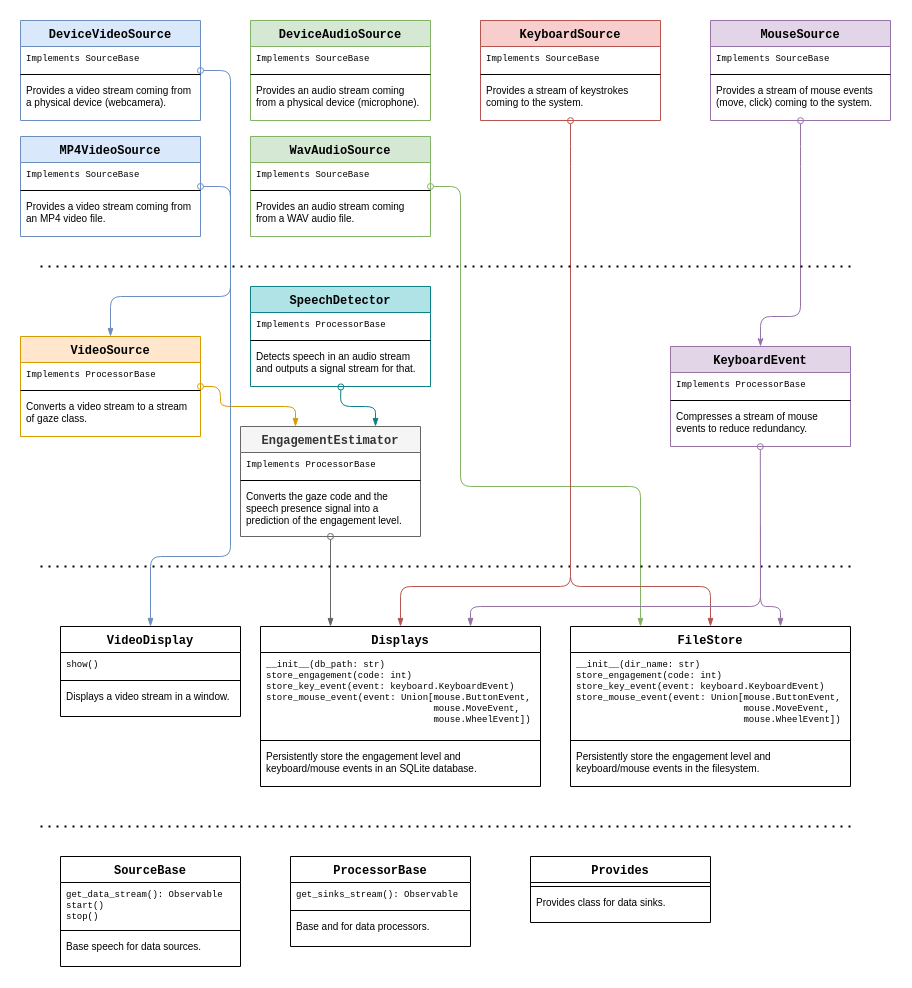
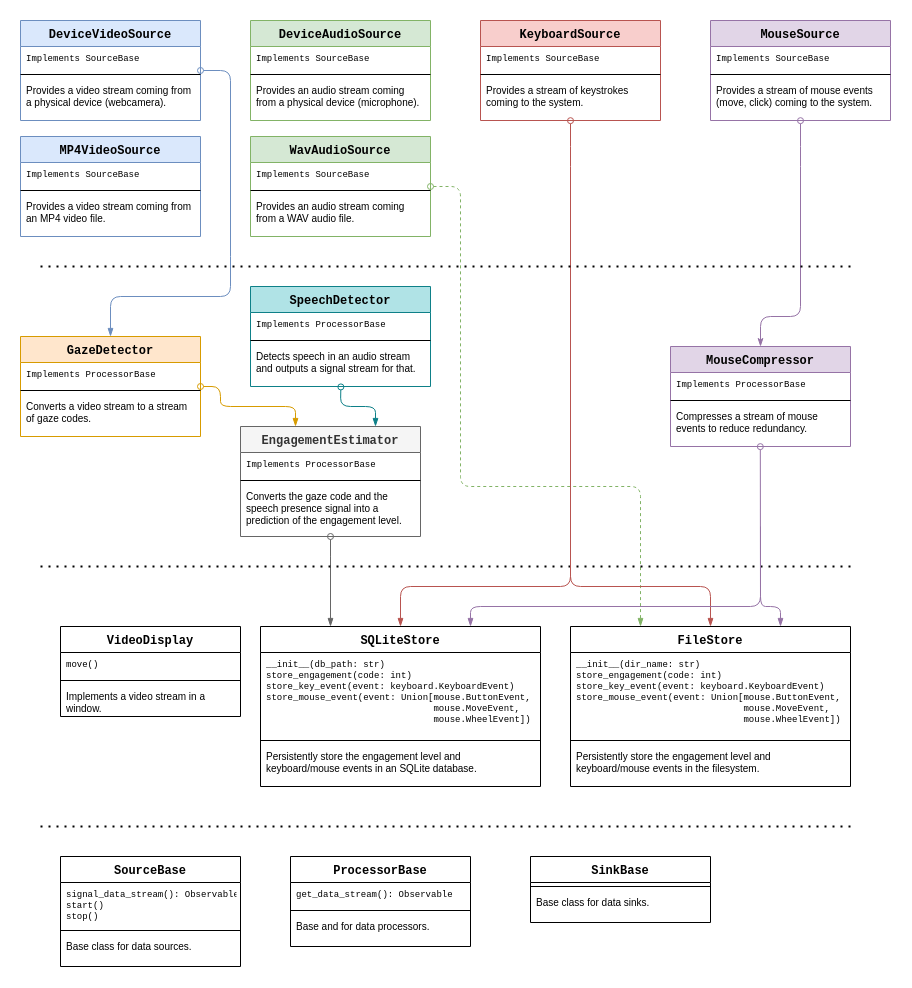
node "VideoSource": label "VideoSource" -> "GazeDetector"
node "KeyboardEvent": label "KeyboardEvent" -> "MouseCompressor"
node "Converts a video stream to a stream of gaze class.": label "Converts a video stream to a stream of gaze class." -> "Converts a video stream to a stream of gaze codes."
edge "WavAudioSource" -- "FileStore": style solid -> dashed
edge "MP4VideoSource" -- "VideoDisplay": removed
node "Displays": label "Displays" -> "SQLiteStore"
node "show()": label "show()" -> "move()"
node "Displays a video stream in a window.": label "Displays a video stream in a window." -> "Implements a video stream in a window."
node "Provides": label "Provides" -> "SinkBase"
node "get_data_stream(): Observable start() stop()": label "get_data_stream(): Observable start() stop()" -> "signal_data_stream(): Observable start() stop()"
node "get_sinks_stream(): Observable": label "get_sinks_stream(): Observable" -> "get_data_stream(): Observable"
node "Provides class for data sinks.": label "Provides class for data sinks." -> "Base class for data sinks."
node "Base speech for data sources.": label "Base speech for data sources." -> "Base class for data sources."
